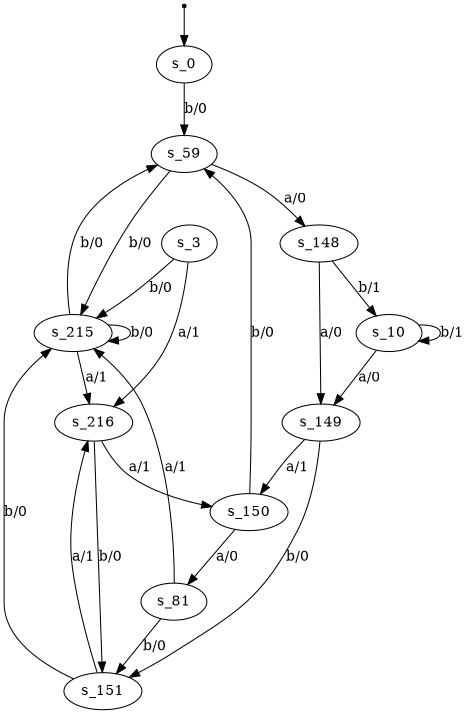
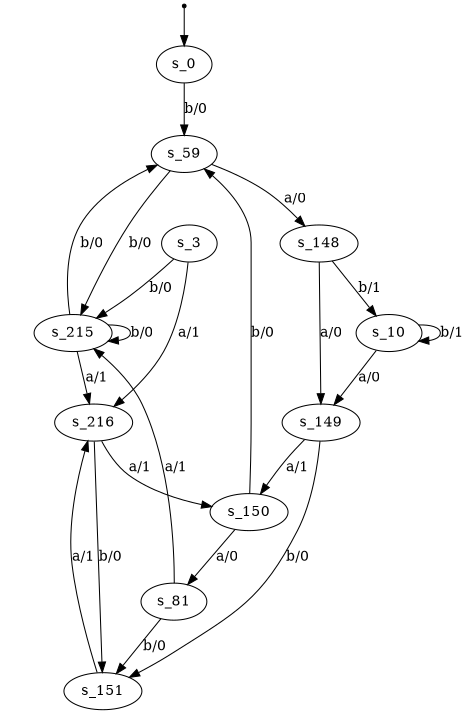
edge "s_151" -> "s_215": removed, label "b/0"
